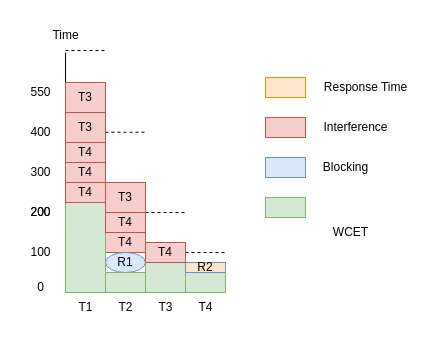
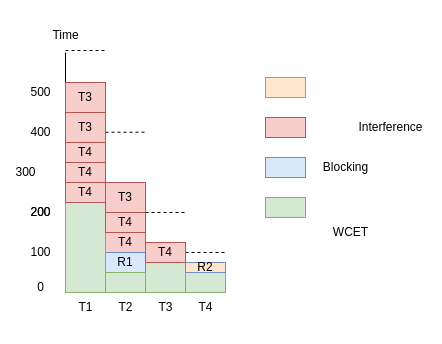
node "Response Time": removed
node "550": label "550" -> "500"
node "Interference": moved (356, 128) -> (391, 128)
node "300": moved (41, 173) -> (26, 173)
node "R1": shape ellipse -> rectangle
